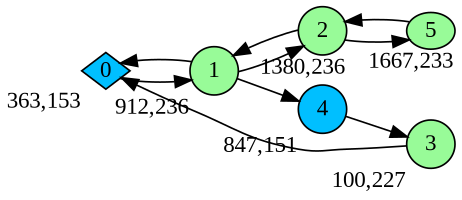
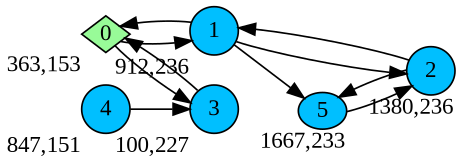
node "2 1380,236": fillcolor palegreen -> deepskyblue
node "5 1667,233": fillcolor palegreen -> deepskyblue
node "0 363,153": fillcolor deepskyblue -> palegreen
edge "0 363,153" -> "3 100,227": added
node "1 912,236": fillcolor palegreen -> deepskyblue
edge "1 912,236" -> "4 847,151": now "1 912,236" -> "5 1667,233"
node "3 100,227": fillcolor palegreen -> deepskyblue
